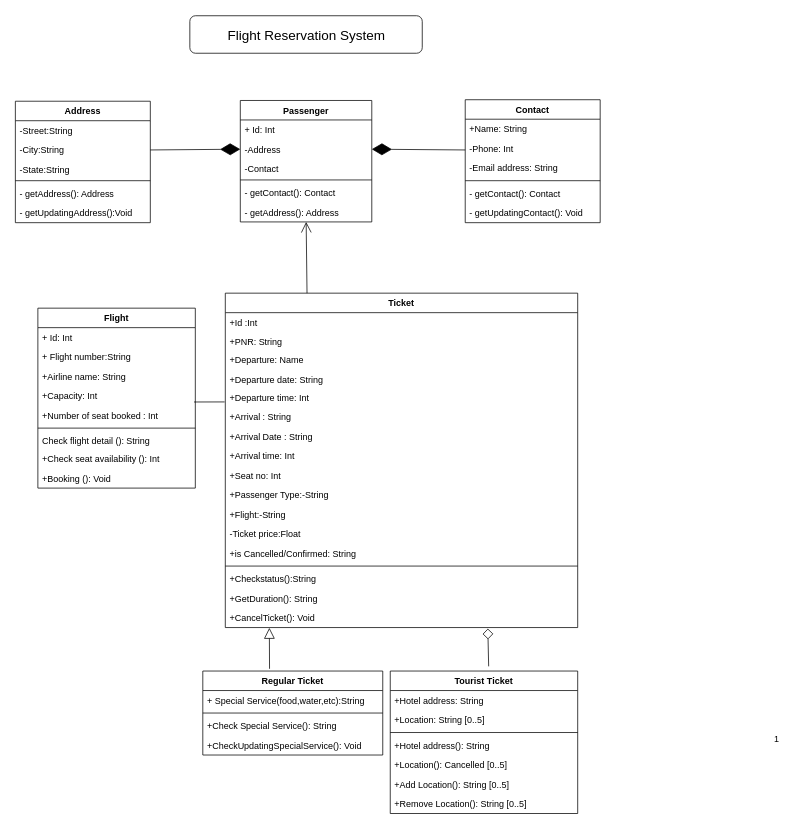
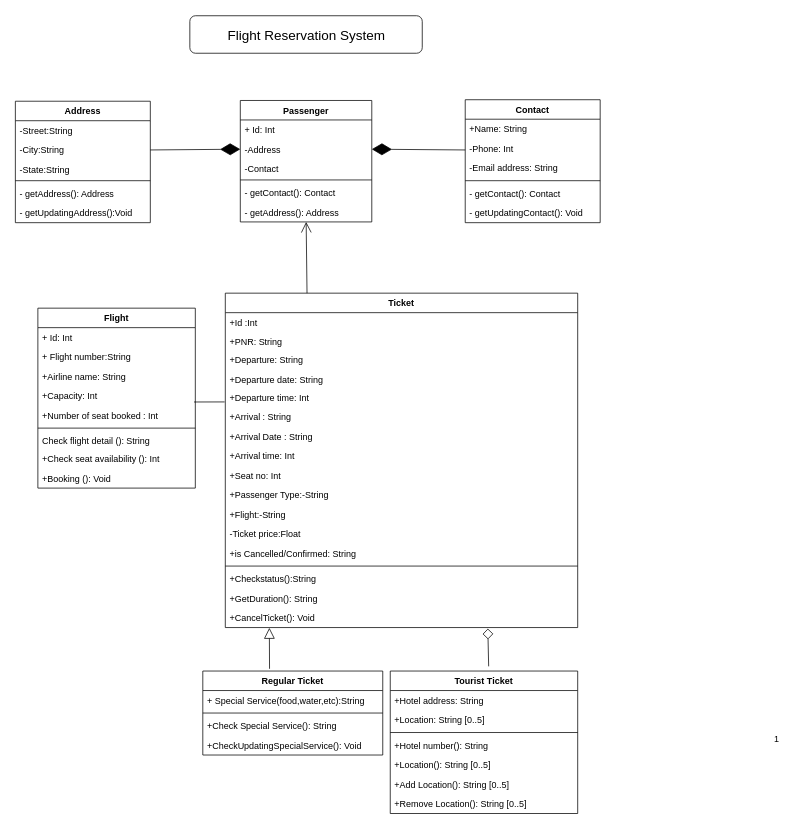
node "+Departure: Name": label "+Departure: Name" -> "+Departure: String"
node "+Hotel address(): String": label "+Hotel address(): String" -> "+Hotel number(): String"
node "+Location(): Cancelled [0..5]": label "+Location(): Cancelled [0..5]" -> "+Location(): String [0..5]"
